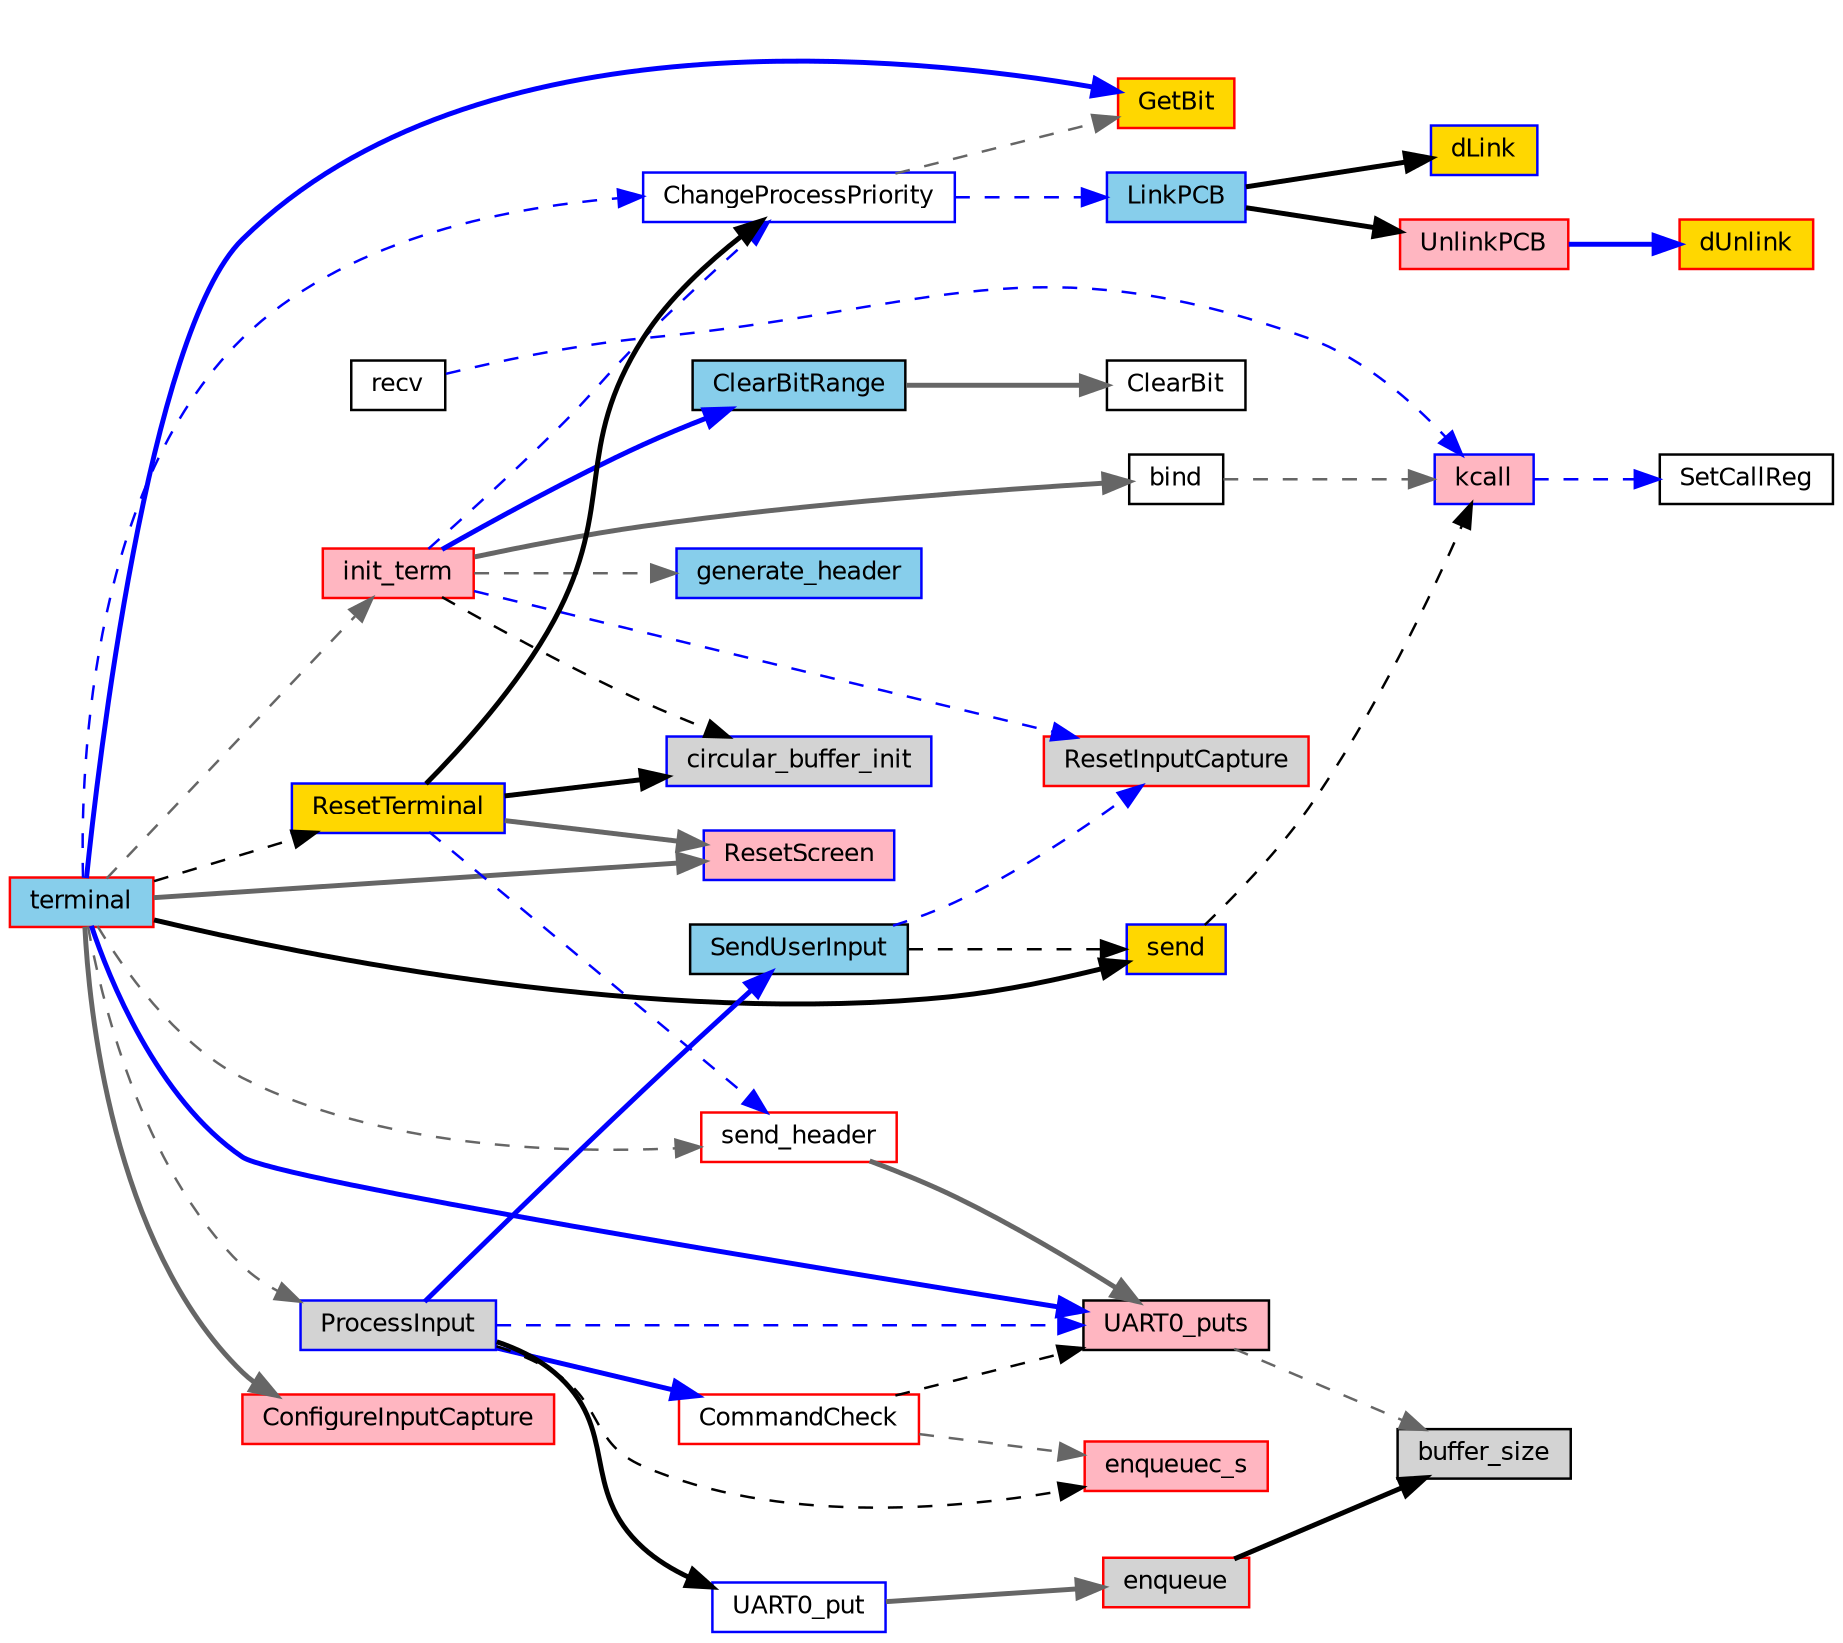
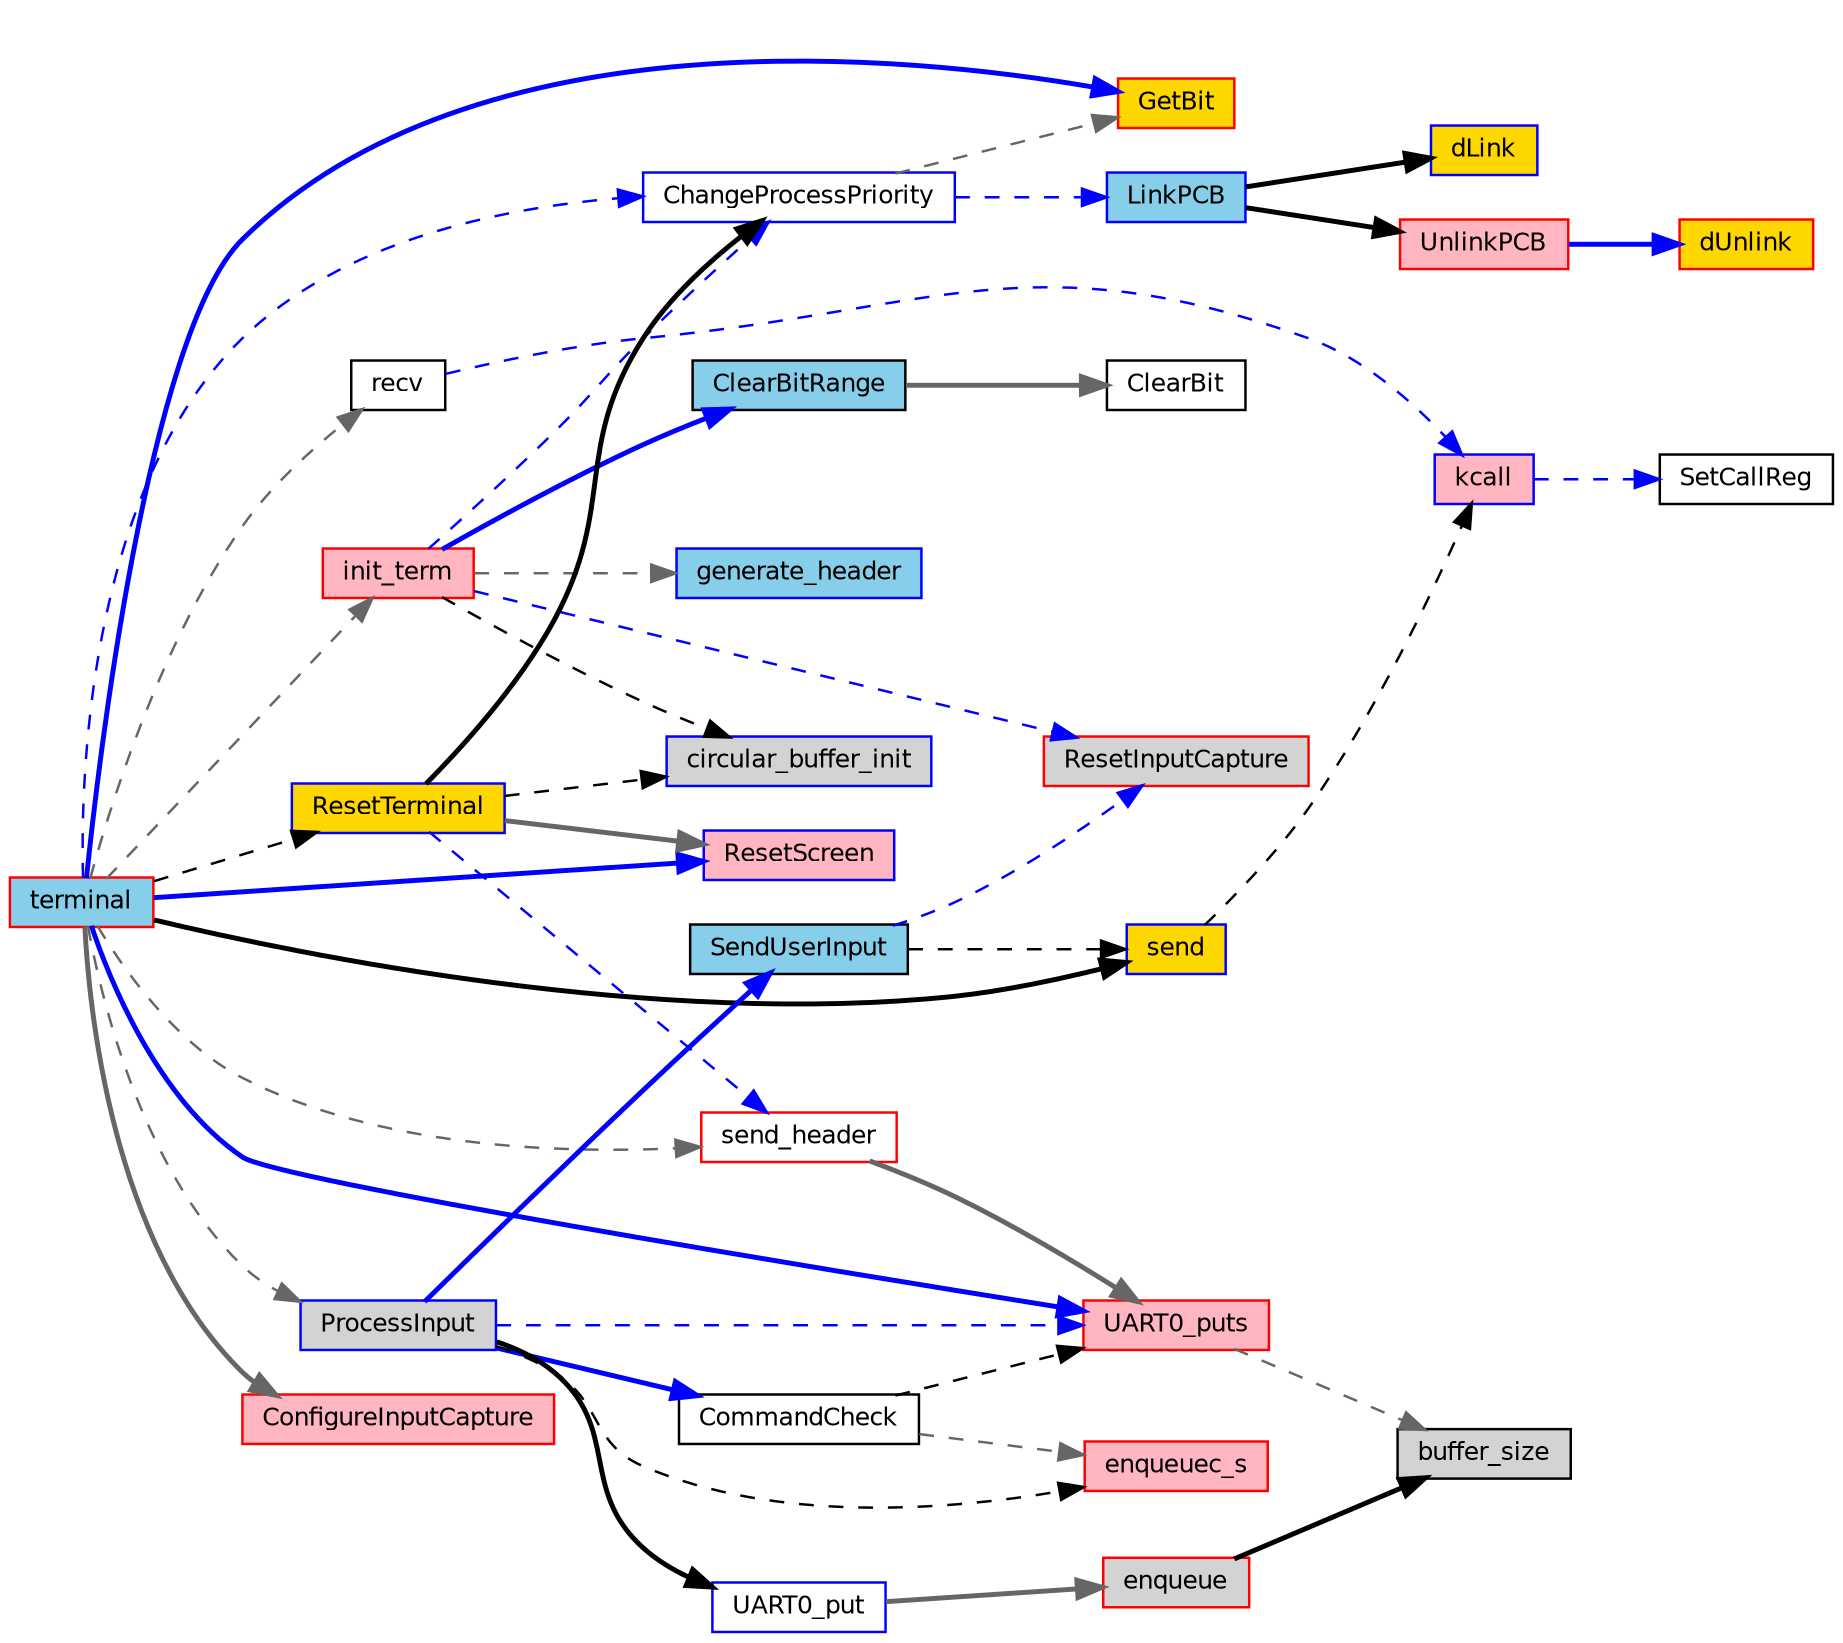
node "bind": removed
edge "terminal" -> "recv": added
edge "ResetTerminal" -> "circular_buffer_init": style bold -> dashed
edge "terminal" -> "ResetScreen": color gray40 -> blue
node "UART0_puts": color black -> red
node "CommandCheck": color red -> black
